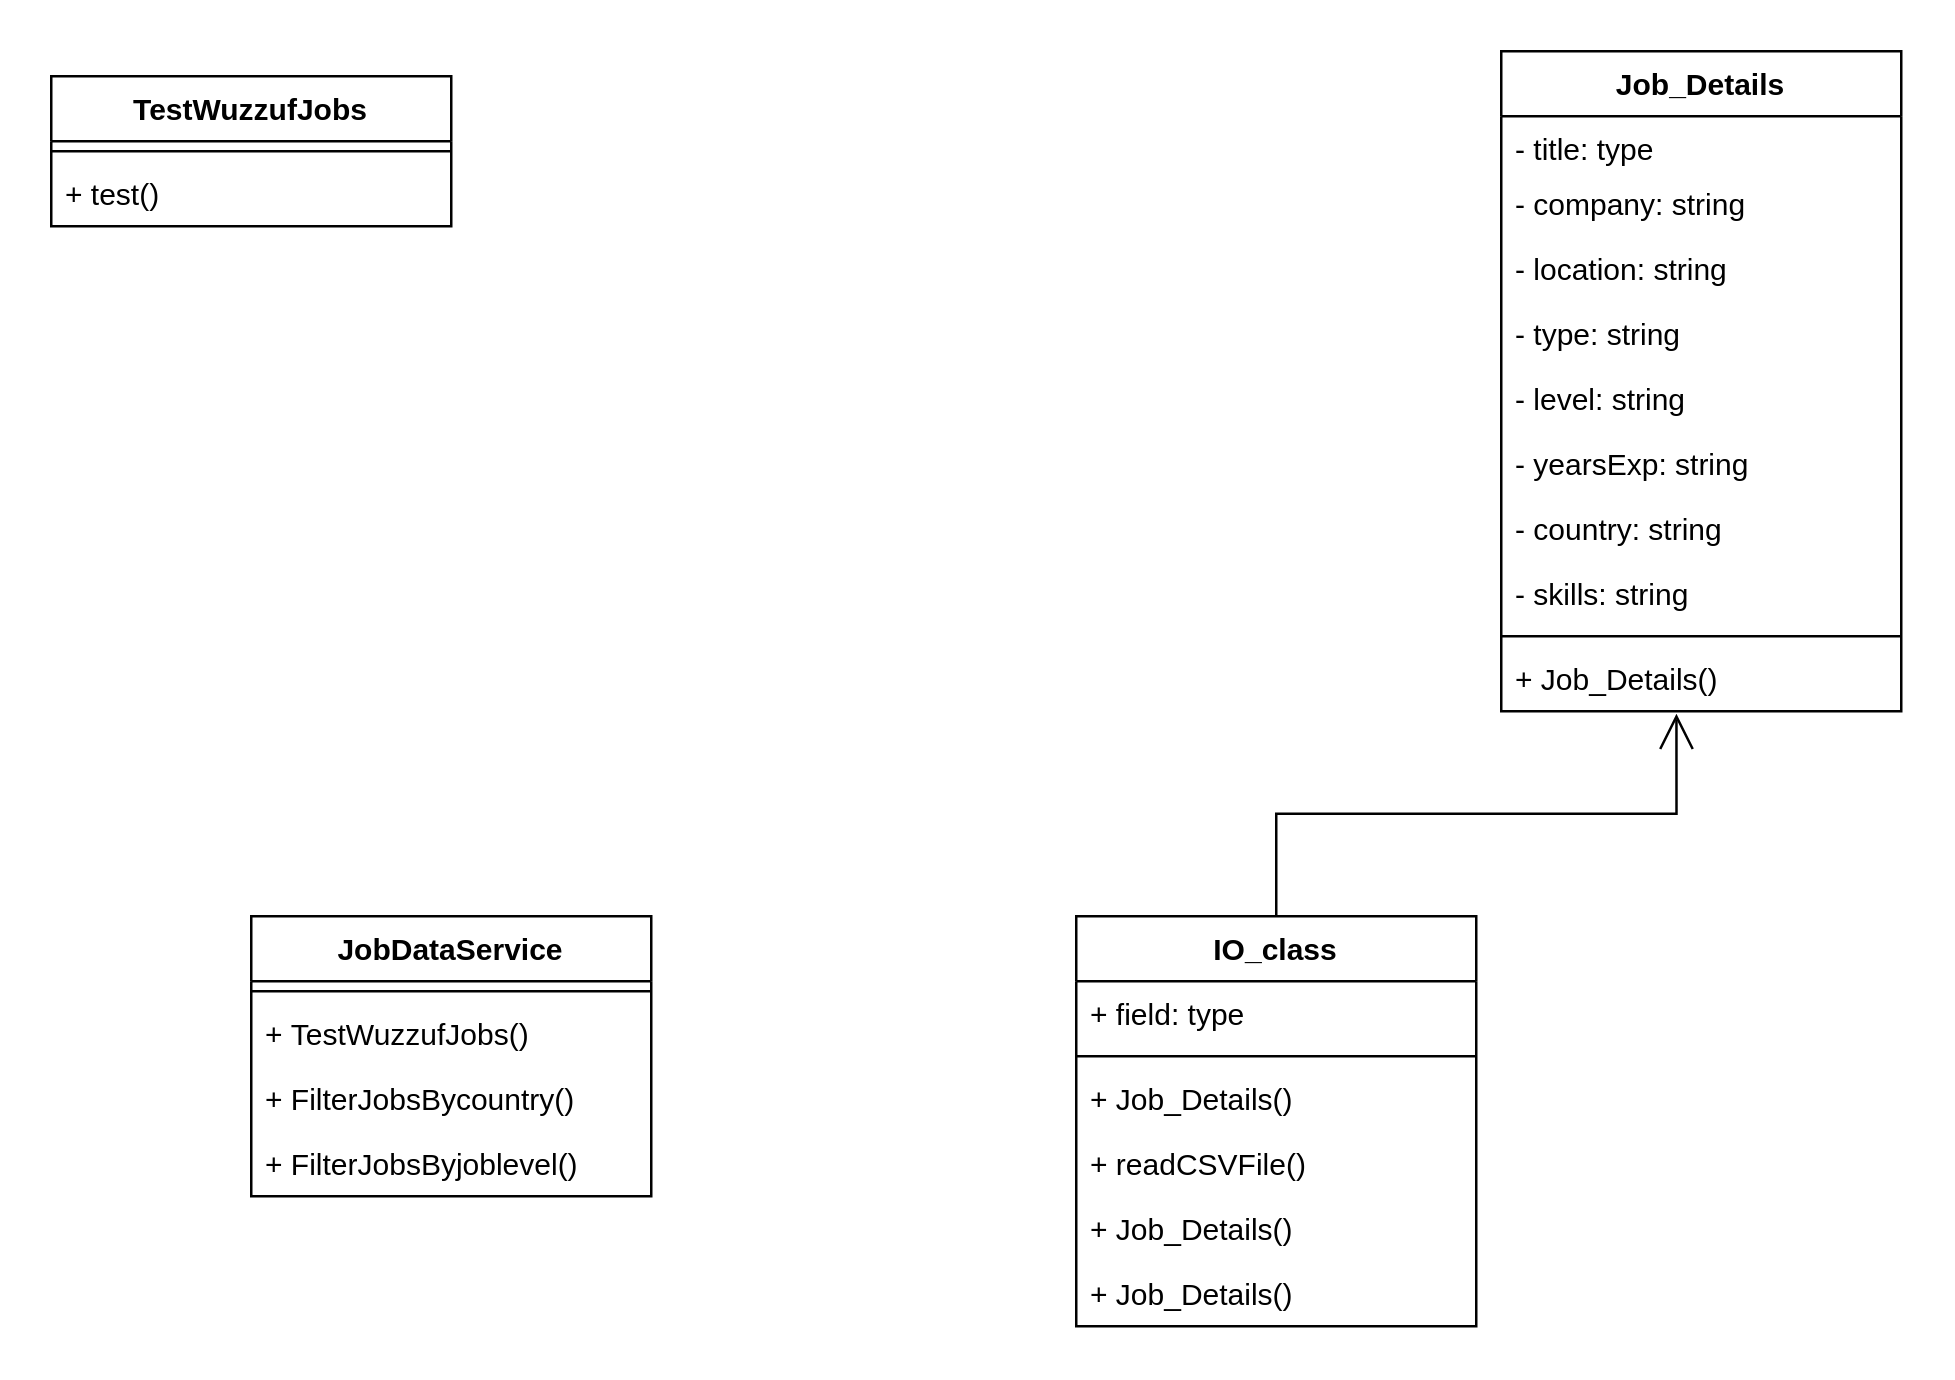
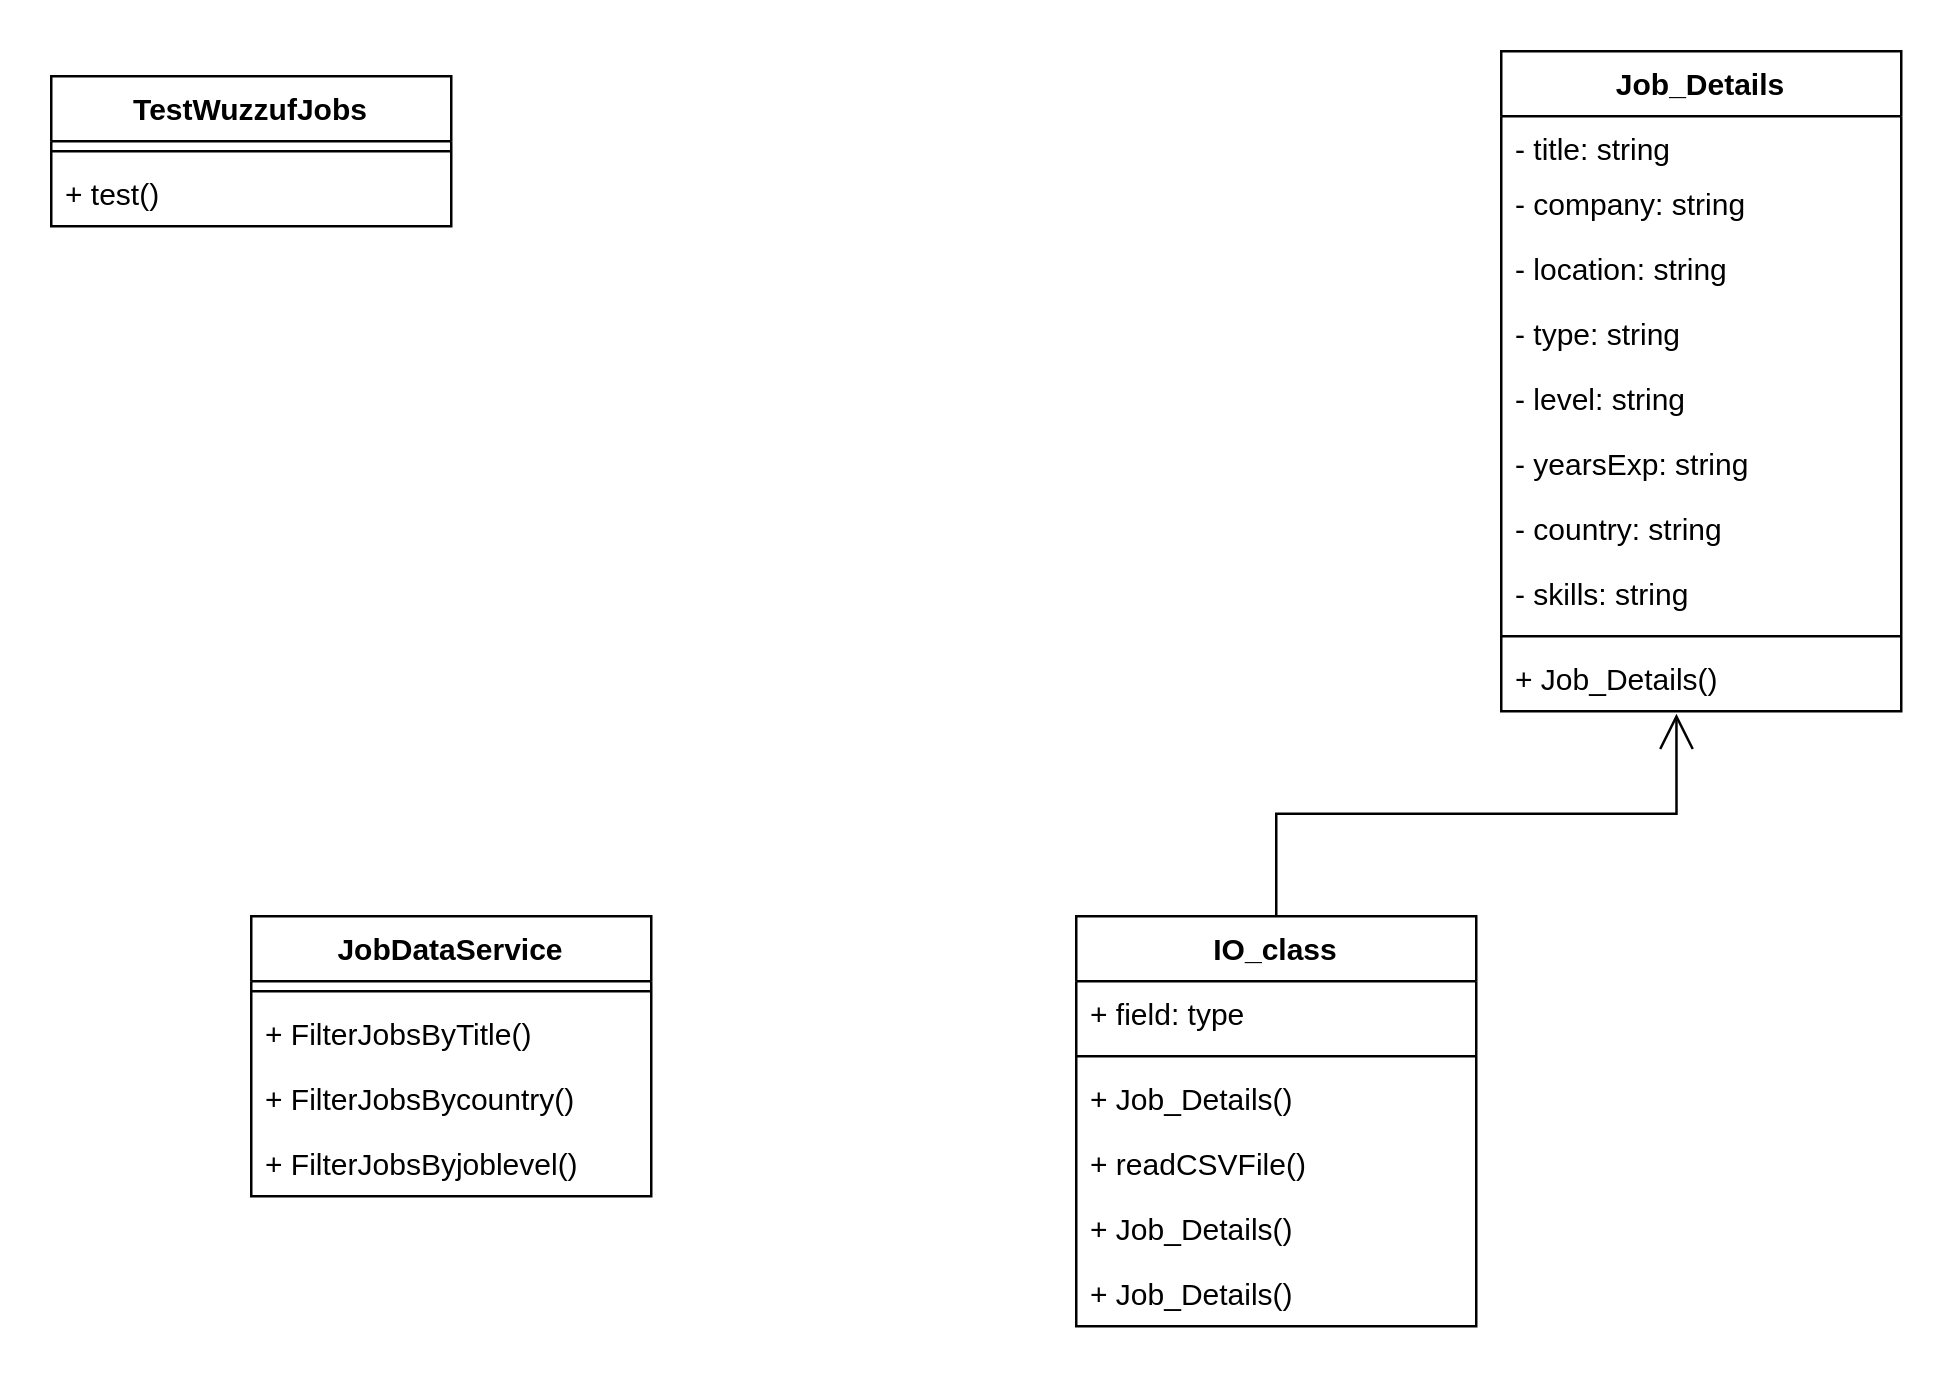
node "- title: type": label "- title: type" -> "- title: string"
node "+ TestWuzzufJobs()": label "+ TestWuzzufJobs()" -> "+ FilterJobsByTitle()"
